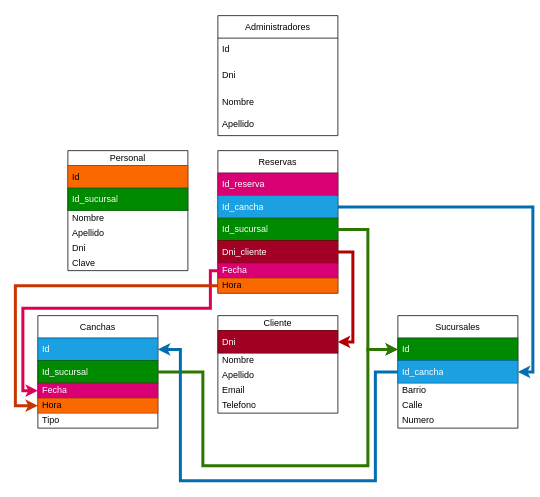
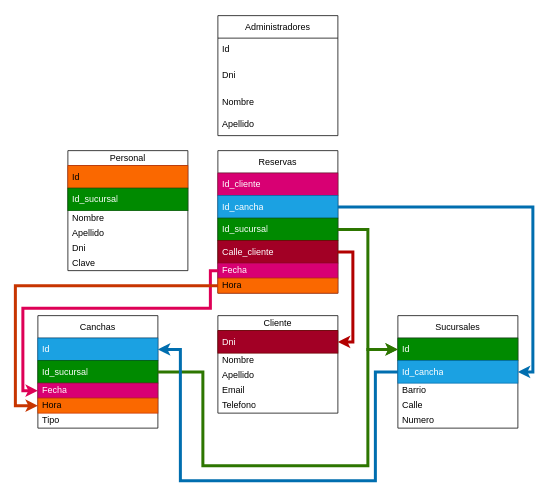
node "Id_reserva": label "Id_reserva" -> "Id_cliente"
node "Dni_cliente": label "Dni_cliente" -> "Calle_cliente"
